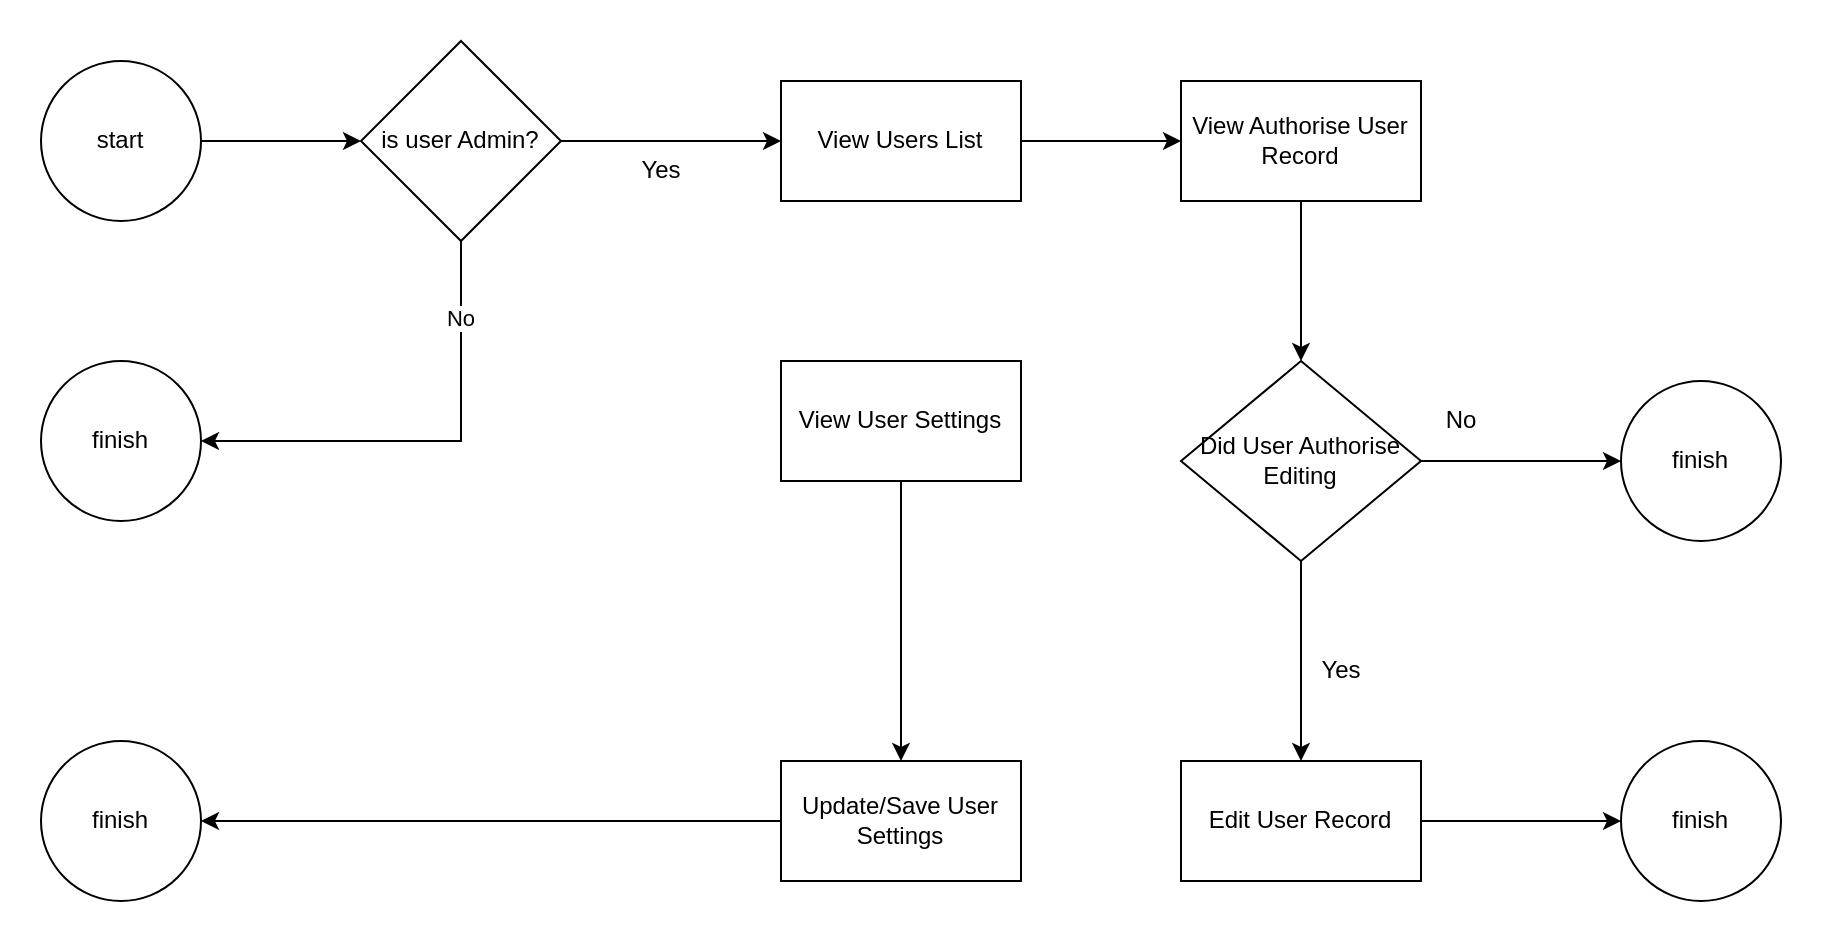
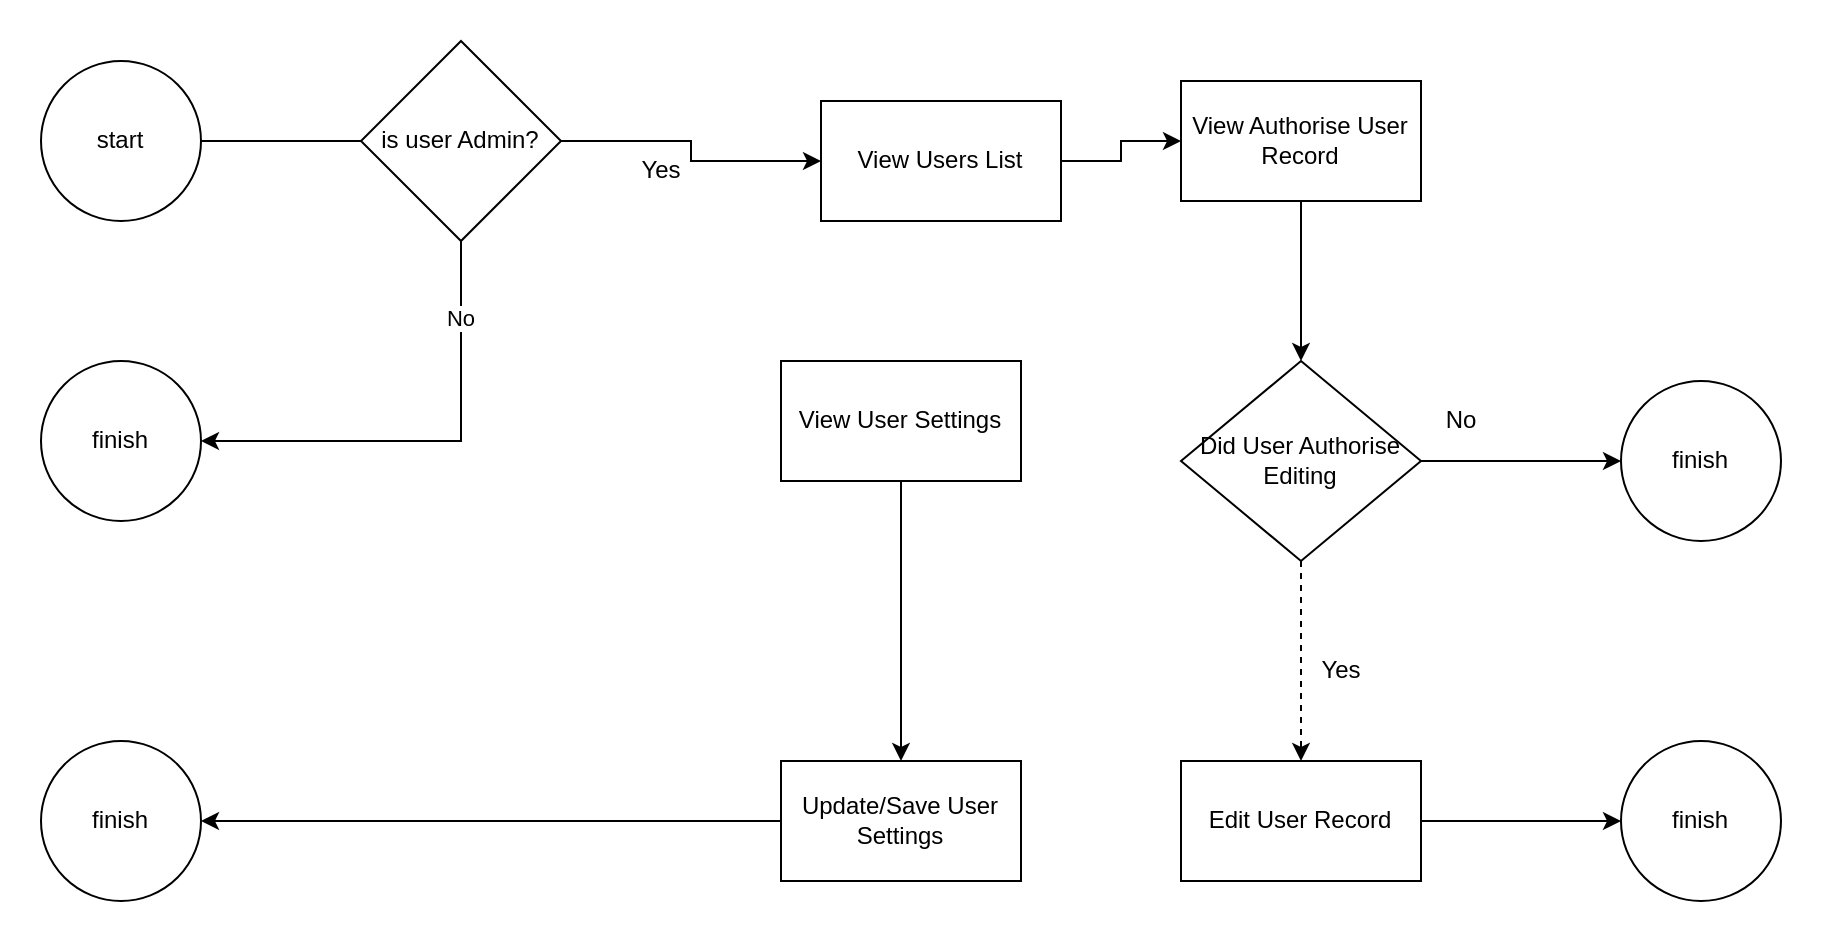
edge "start" -> "is user Admin?": arrowhead classic -> none
node "View Users List": moved (901, 141) -> (941, 161)
edge "Did User Authorise Editing" -> "Edit User Record": style solid -> dashed
